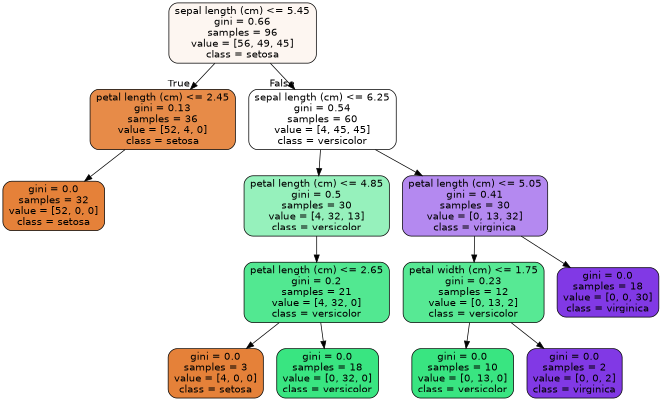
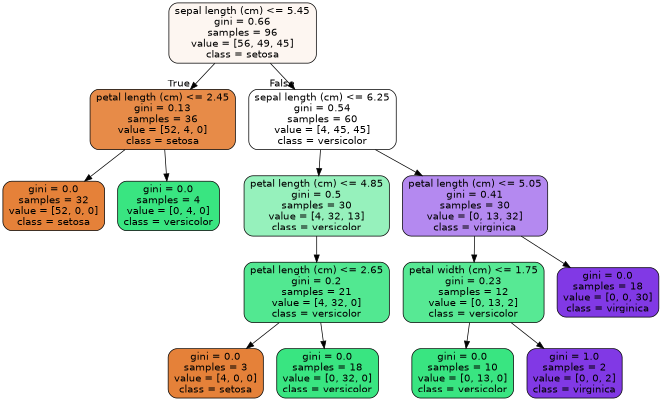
node "gini = 0.0 samples = 4 value = [0, 4, 0] class = versicolor": added
node "gini = 0.0 samples = 2 value = [0, 0, 2] class = virginica": label "gini = 0.0 samples = 2 value = [0, 0, 2] class = virginica" -> "gini = 1.0 samples = 2 value = [0, 0, 2] class = virginica"
